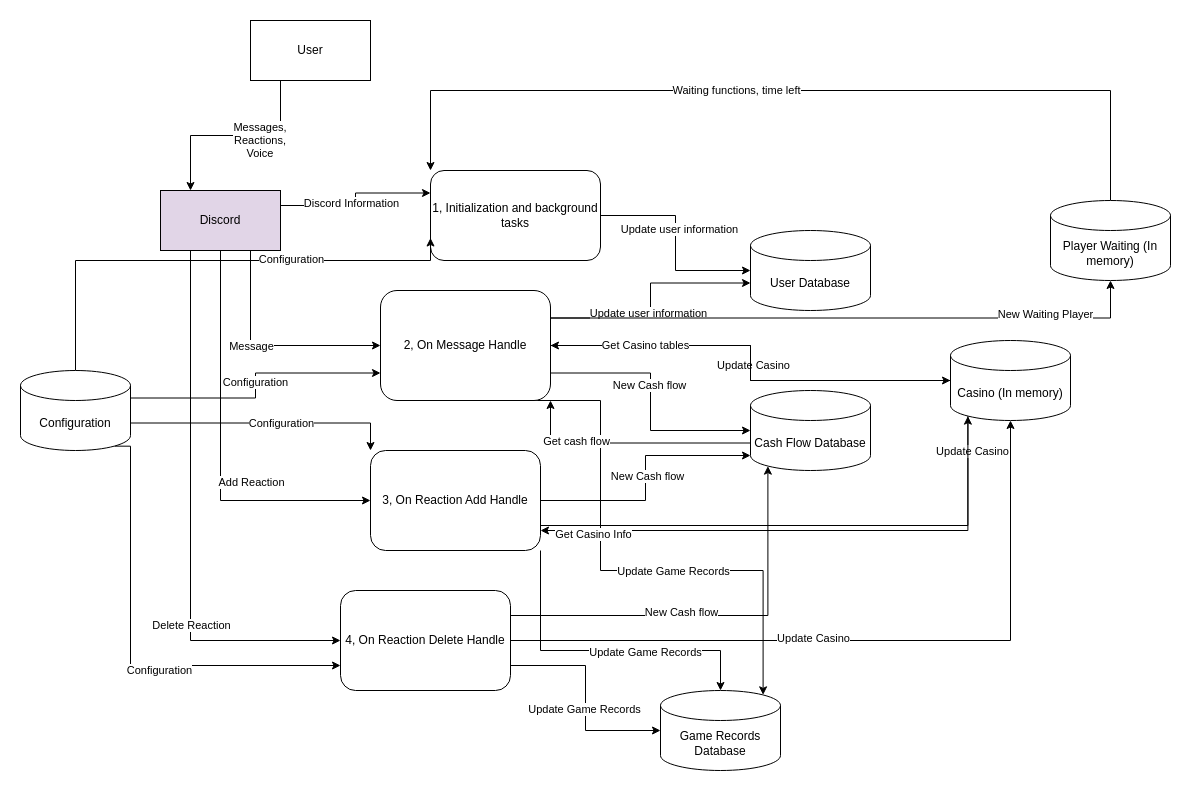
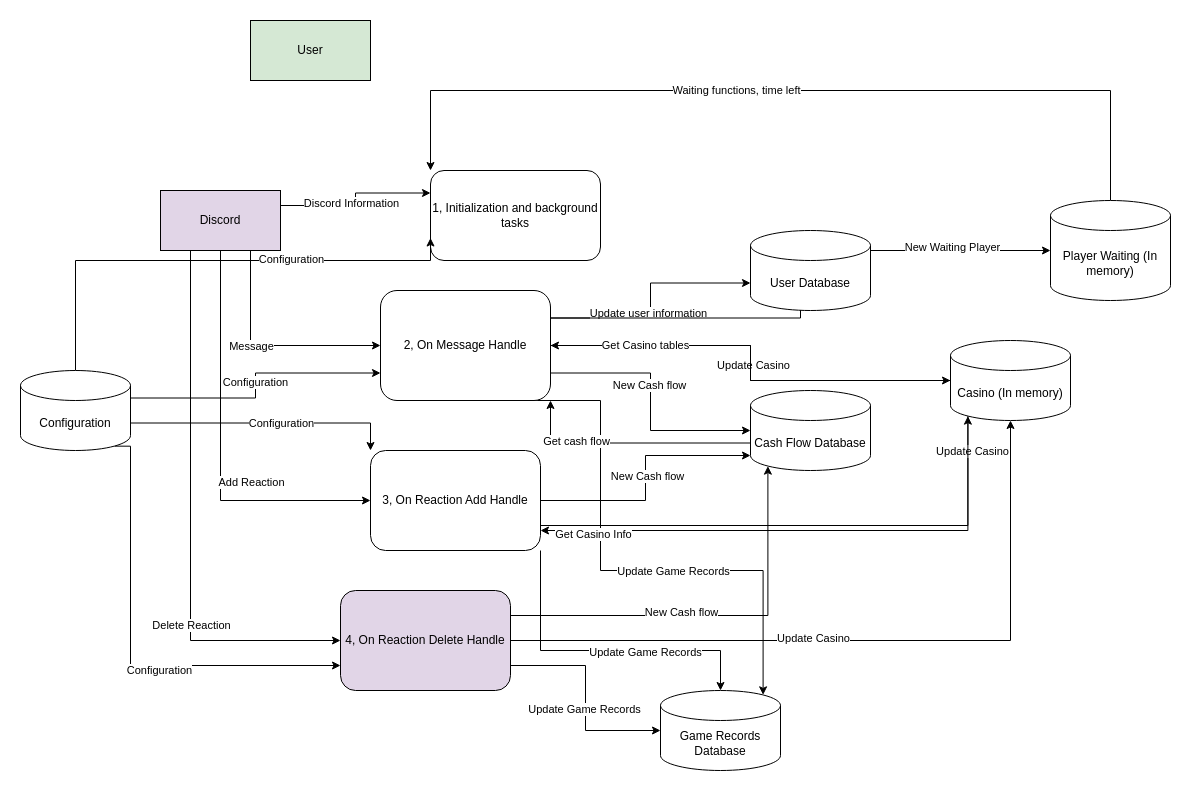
node "User": fillcolor #ffffff -> #d5e8d4
edge "User" -> "Discord": removed, label "Messages, Reactions, Voice"
edge "1, Initialization and background tasks" -> "User Database": removed, label "Update user information"
node "Player Waiting (In memory)": size 120x80 -> 120x100
node "4, On Reaction Delete Handle": fillcolor #ffffff -> #e1d5e7
